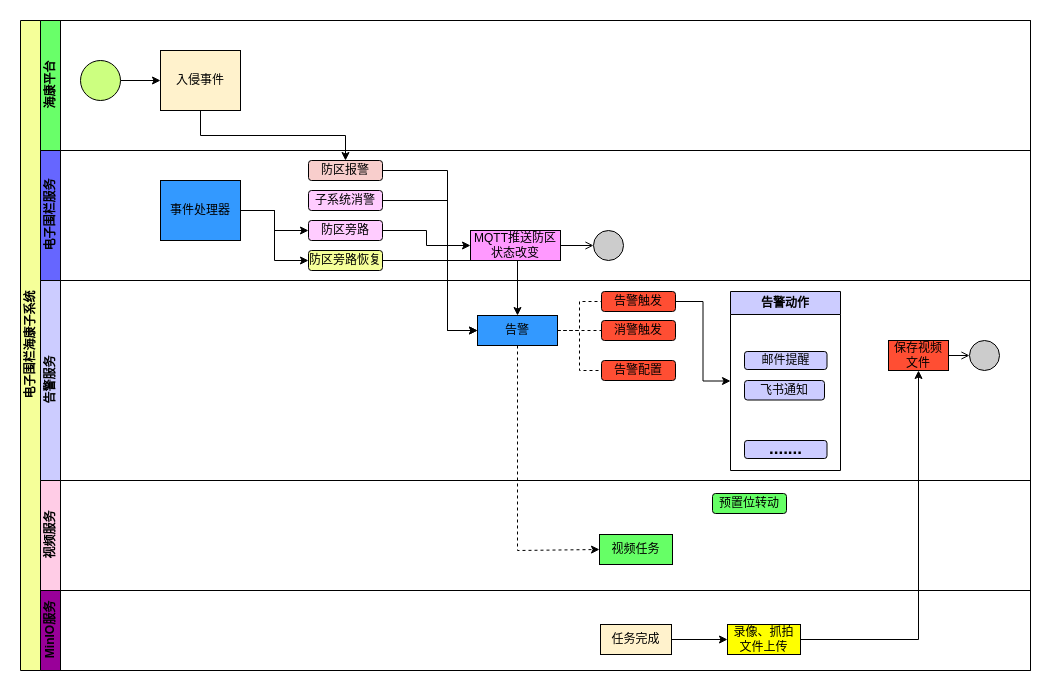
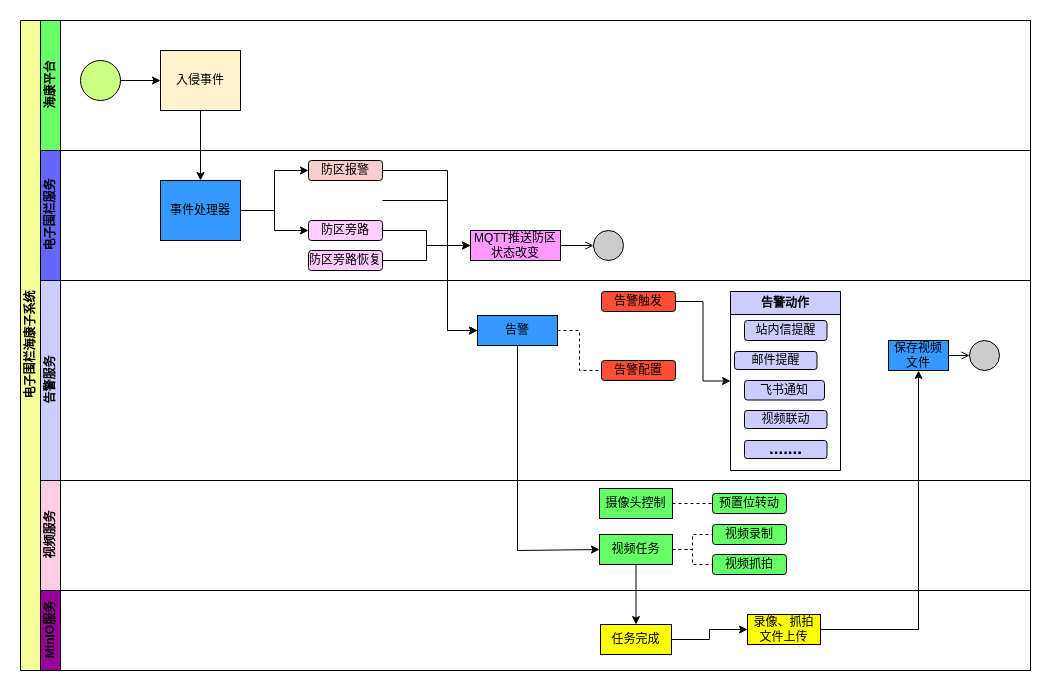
edge "入侵事件" -> "防区报警": now "入侵事件" -> "事件处理器"
edge "事件处理器" -> "防区报警": added
node "子系统消警": removed
edge "事件处理器" -> "防区旁路恢复": removed
node "防区旁路恢复": fillcolor #f5ff99 -> #ffccff
edge "防区旁路恢复" -> "告警": now "防区旁路恢复" -> "MQTT推送防区状态改变"
edge "告警触发" -- "告警": removed
edge "告警" -- "消警触发": removed
node "消警触发": removed
node "站内信提醒": added
node "保存视频文件": fillcolor #ff4e33 -> #3399ff
node "邮件提醒": moved (786, 361) -> (776, 361)
node "视频联动": added
edge "告警" -> "视频任务": style dashed -> solid
node "摄像头控制": added
edge "摄像头控制" -- "预置位转动": added
edge "视频录制" -- "视频任务": added
node "视频录制": added
edge "视频任务" -- "视频抓拍": added
node "视频抓拍": added
edge "视频任务" -> "任务完成": added
node "任务完成": fillcolor #fff2cc -> #ffff00
node "录像、抓拍文件上传": moved (764, 640) -> (784, 630)
